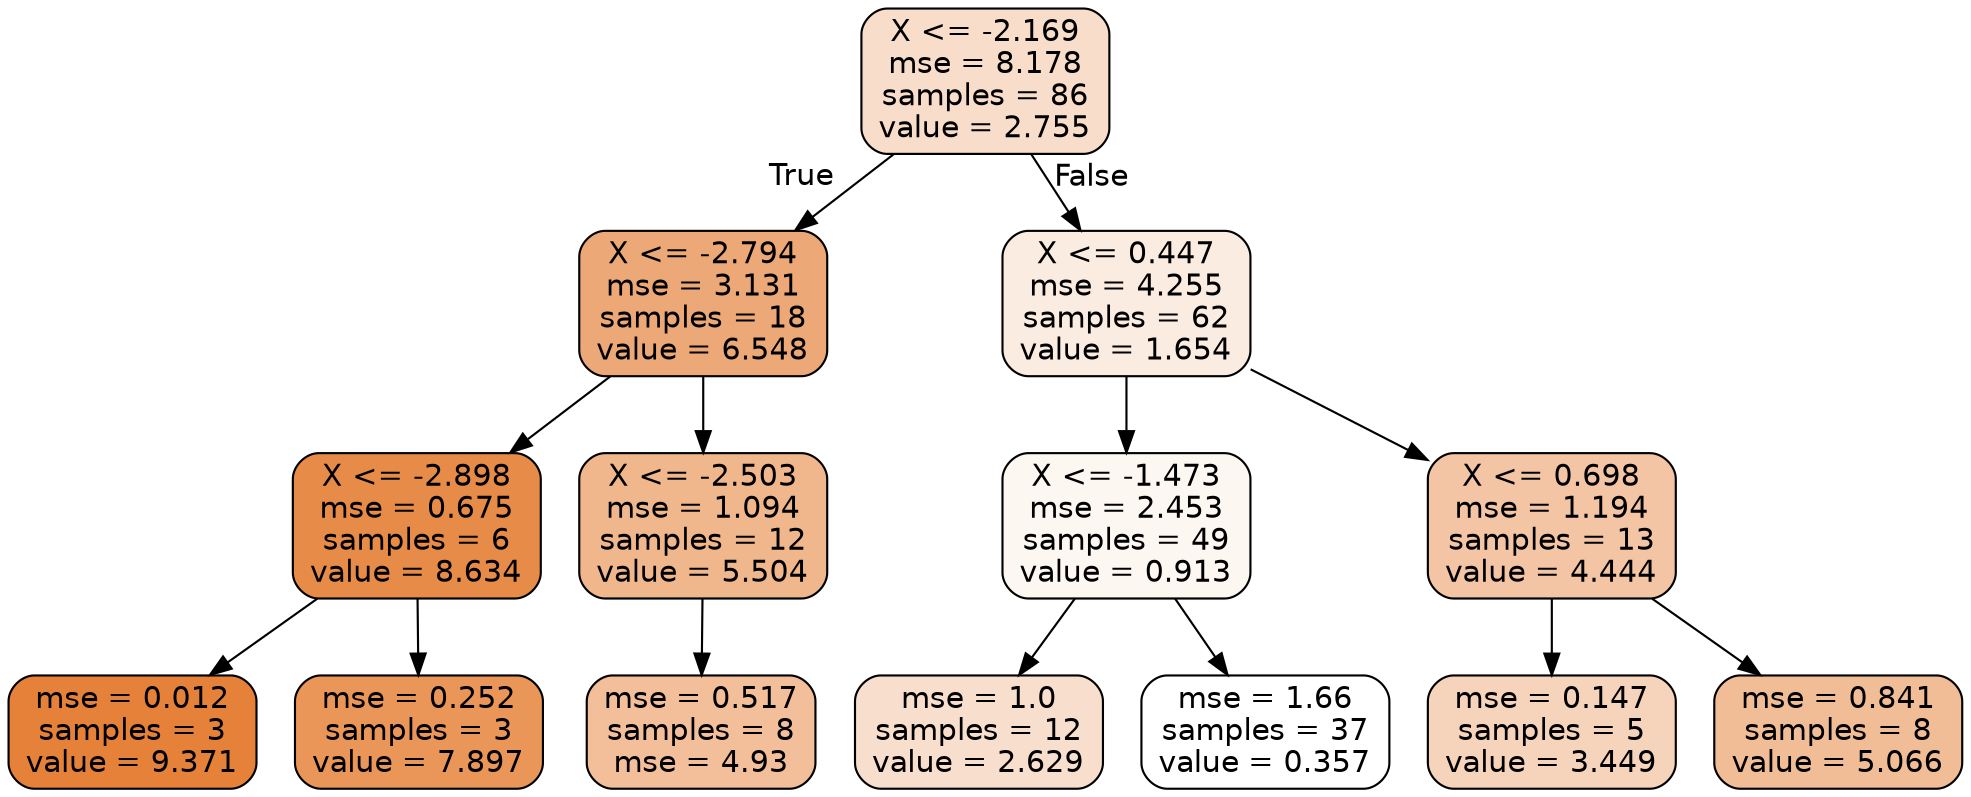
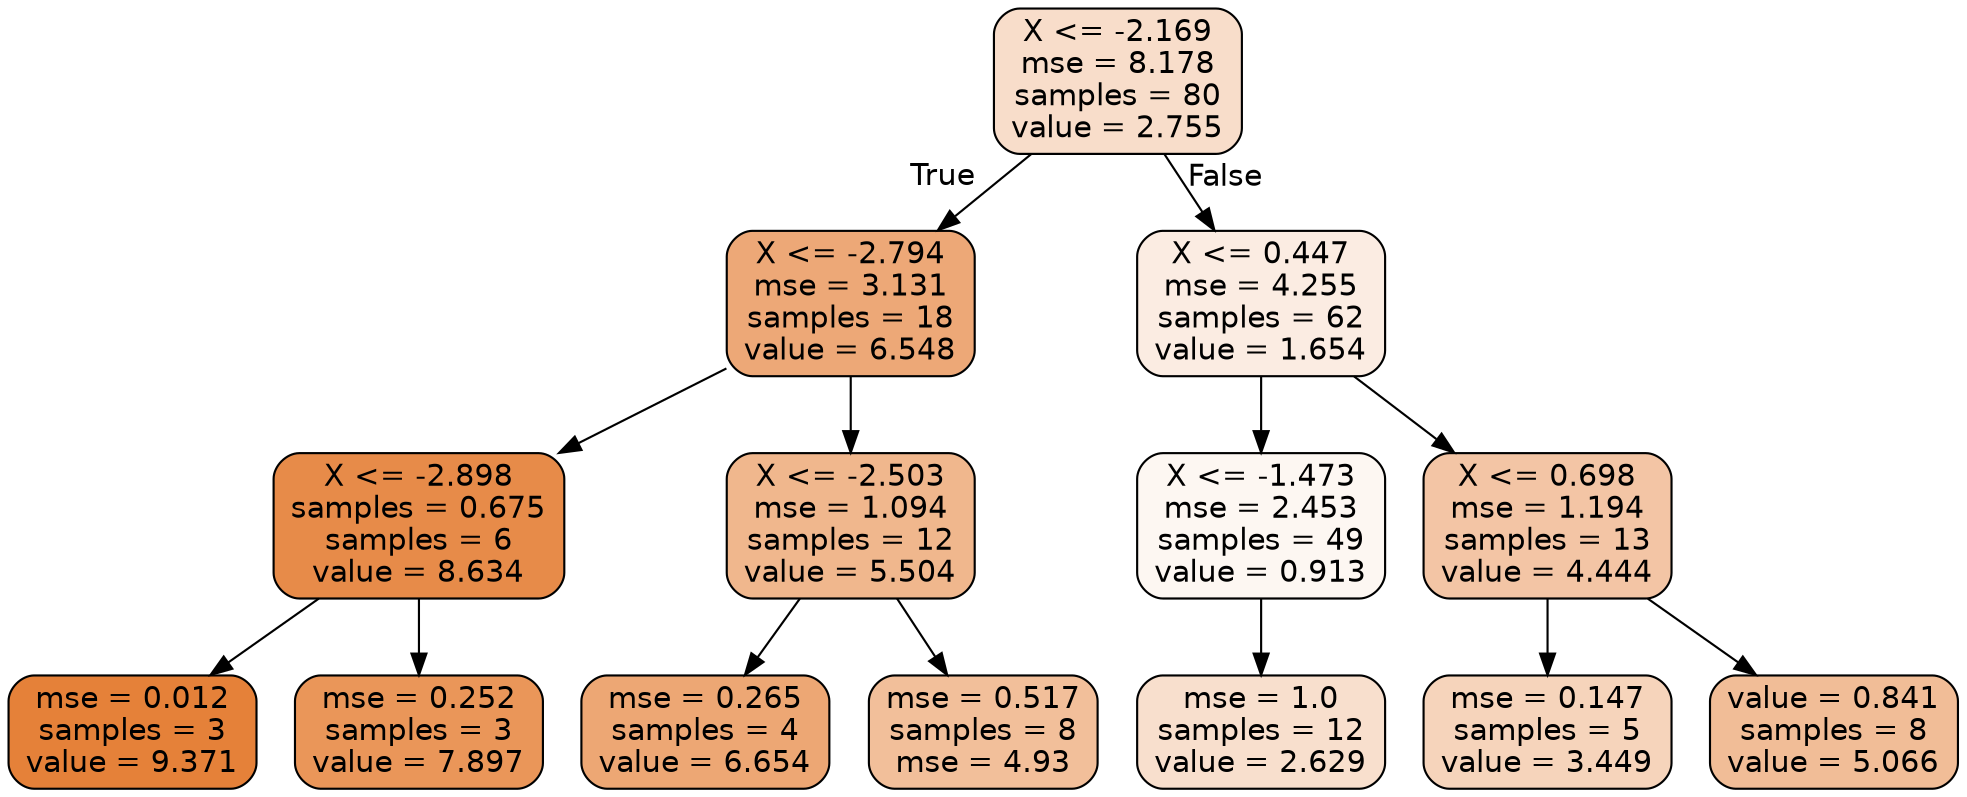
node "X <= -2.169 mse = 8.178 samples = 86 value = 2.755": label "X <= -2.169 mse = 8.178 samples = 86 value = 2.755" -> "X <= -2.169 mse = 8.178 samples = 80 value = 2.755"
node "X <= -2.898 mse = 0.675 samples = 6 value = 8.634": label "X <= -2.898 mse = 0.675 samples = 6 value = 8.634" -> "X <= -2.898 samples = 0.675 samples = 6 value = 8.634"
node "mse = 0.265 samples = 4 value = 6.654": added
node "mse = 1.66 samples = 37 value = 0.357": removed
node "mse = 0.841 samples = 8 value = 5.066": label "mse = 0.841 samples = 8 value = 5.066" -> "value = 0.841 samples = 8 value = 5.066"
